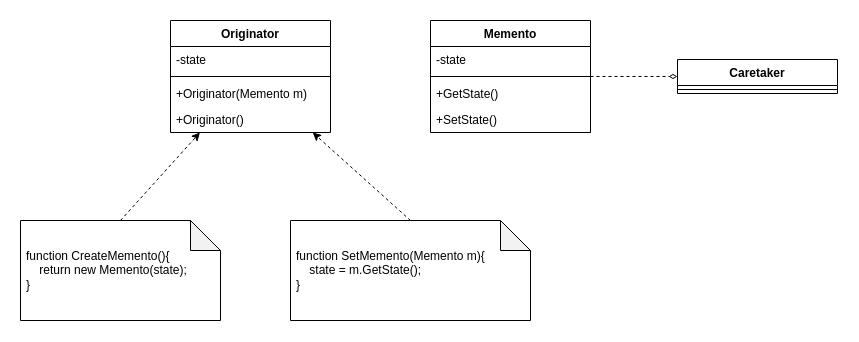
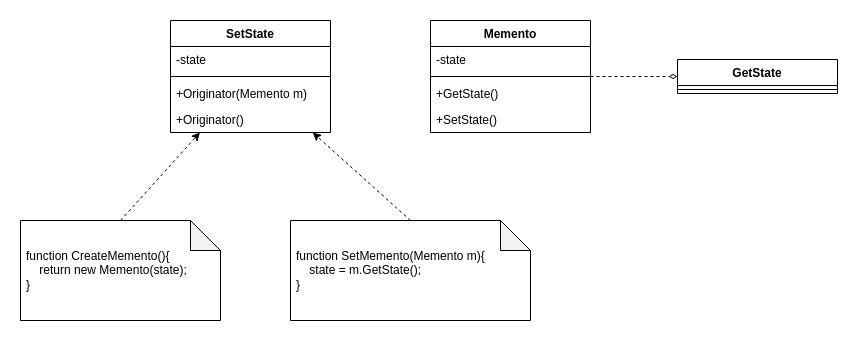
node "Originator": label "Originator" -> "SetState"
node "Caretaker": label "Caretaker" -> "GetState"
